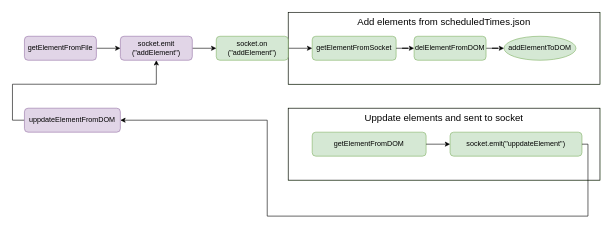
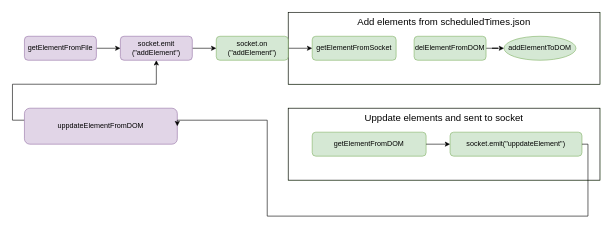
edge "getElementFromSocket" -> "delElementFromDOM": removed
node "uppdateElementFromDOM": size 96x24 -> 153x36
